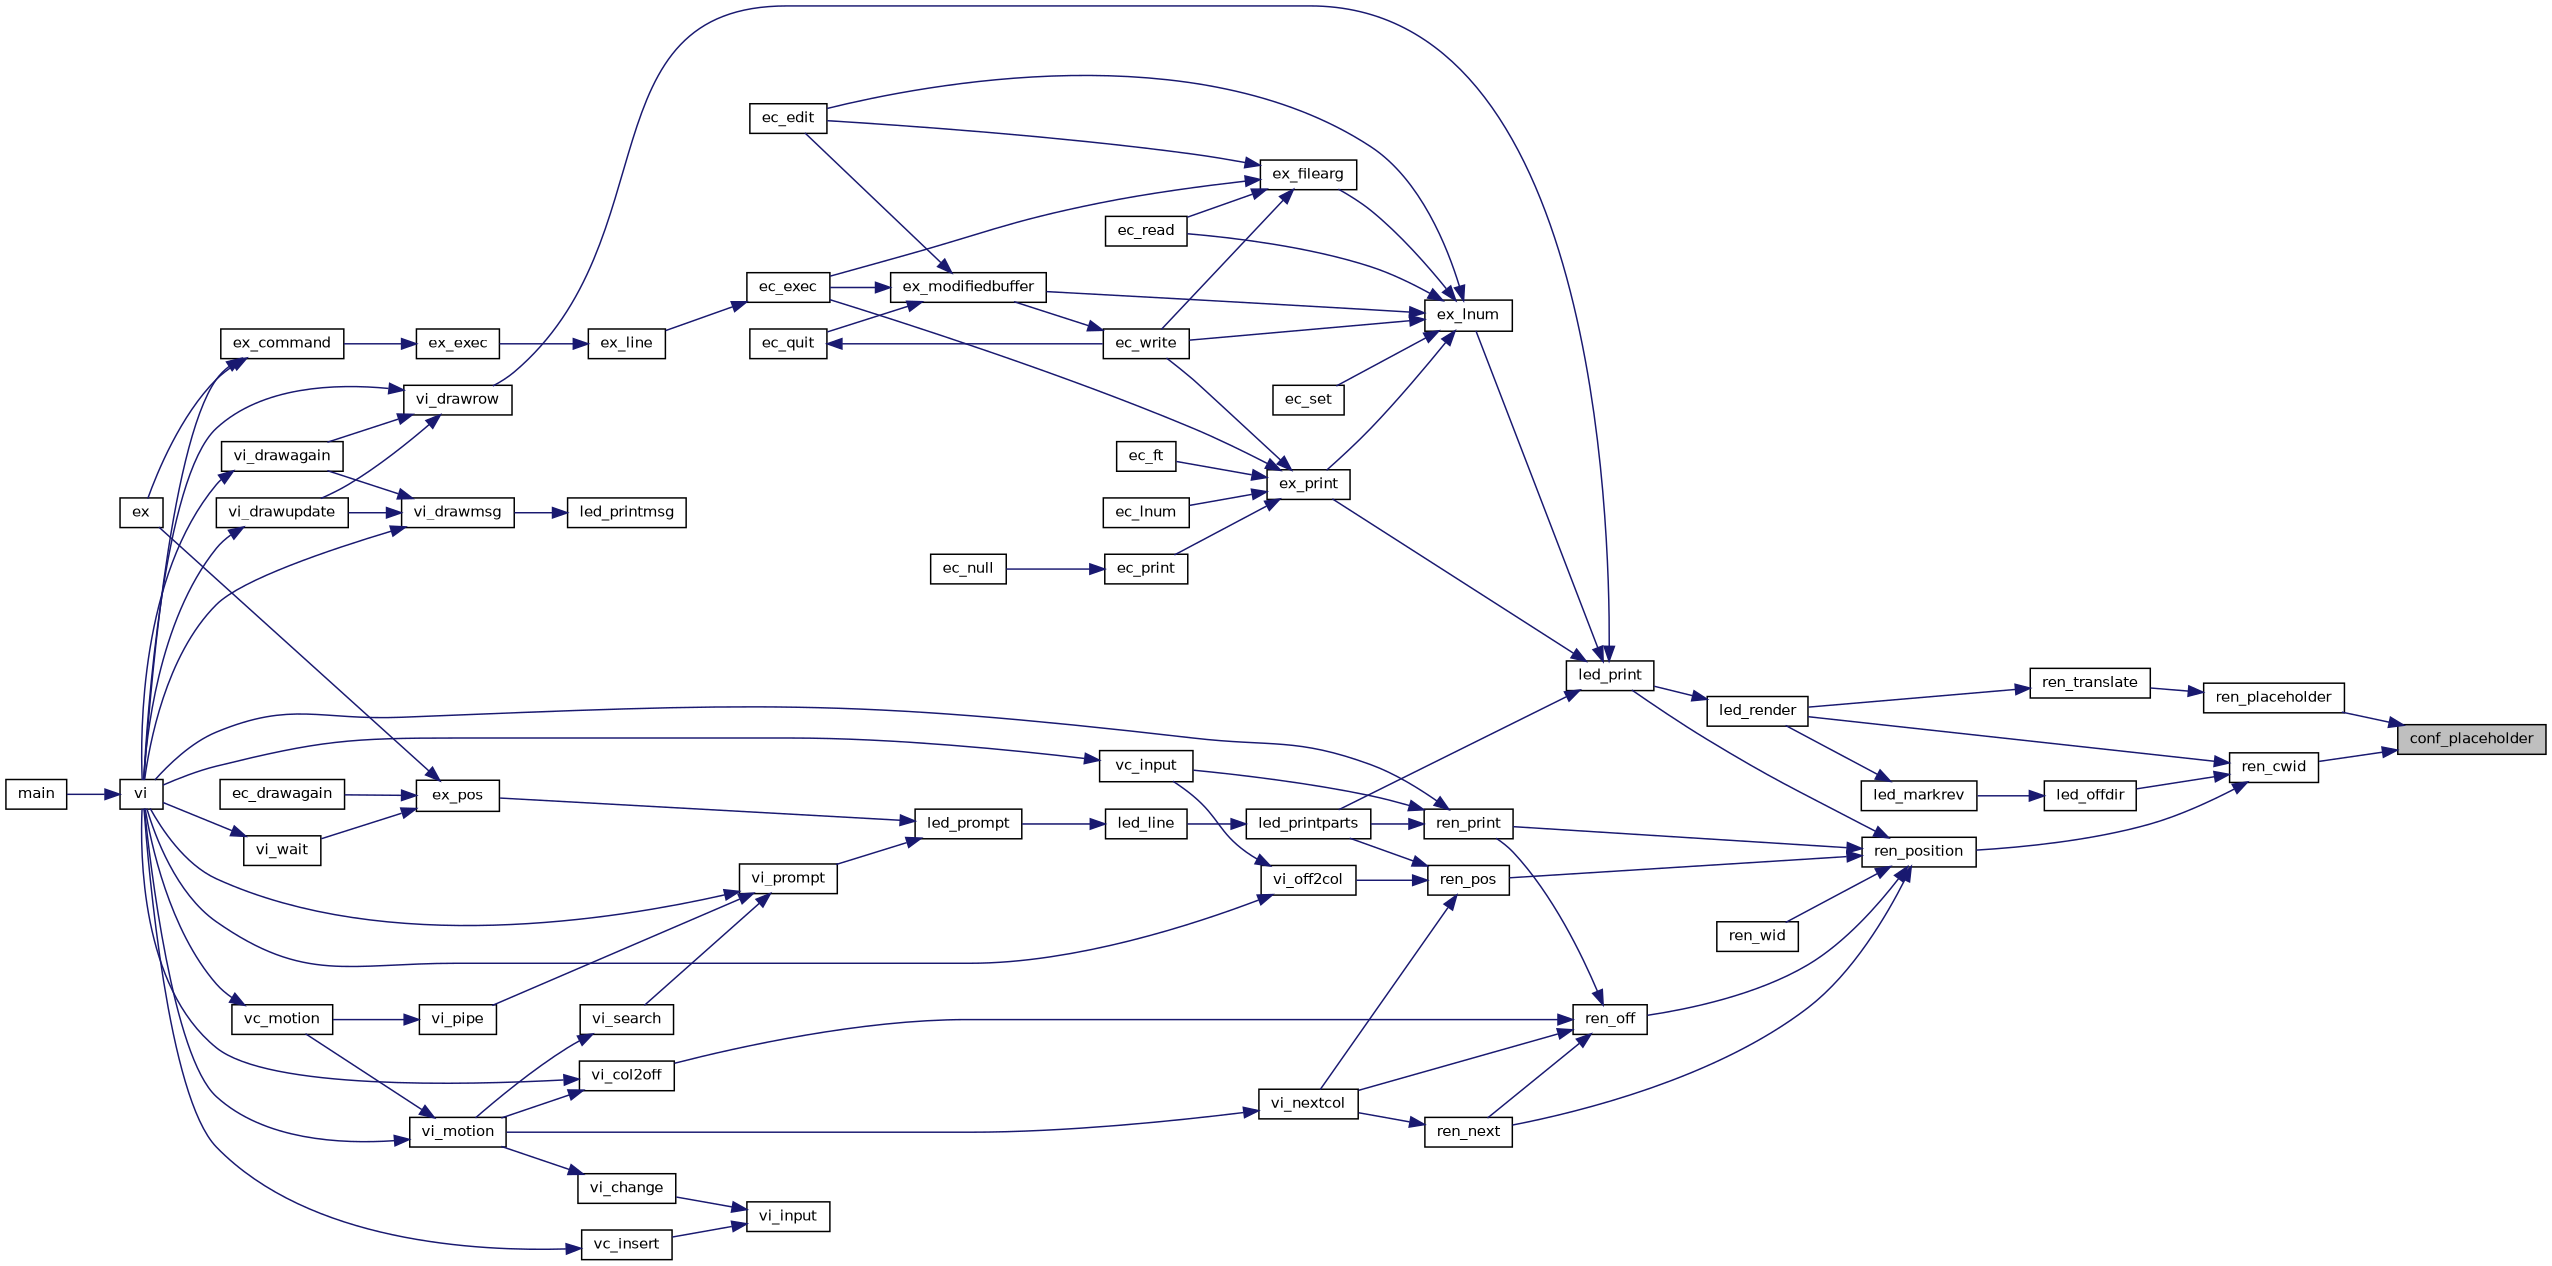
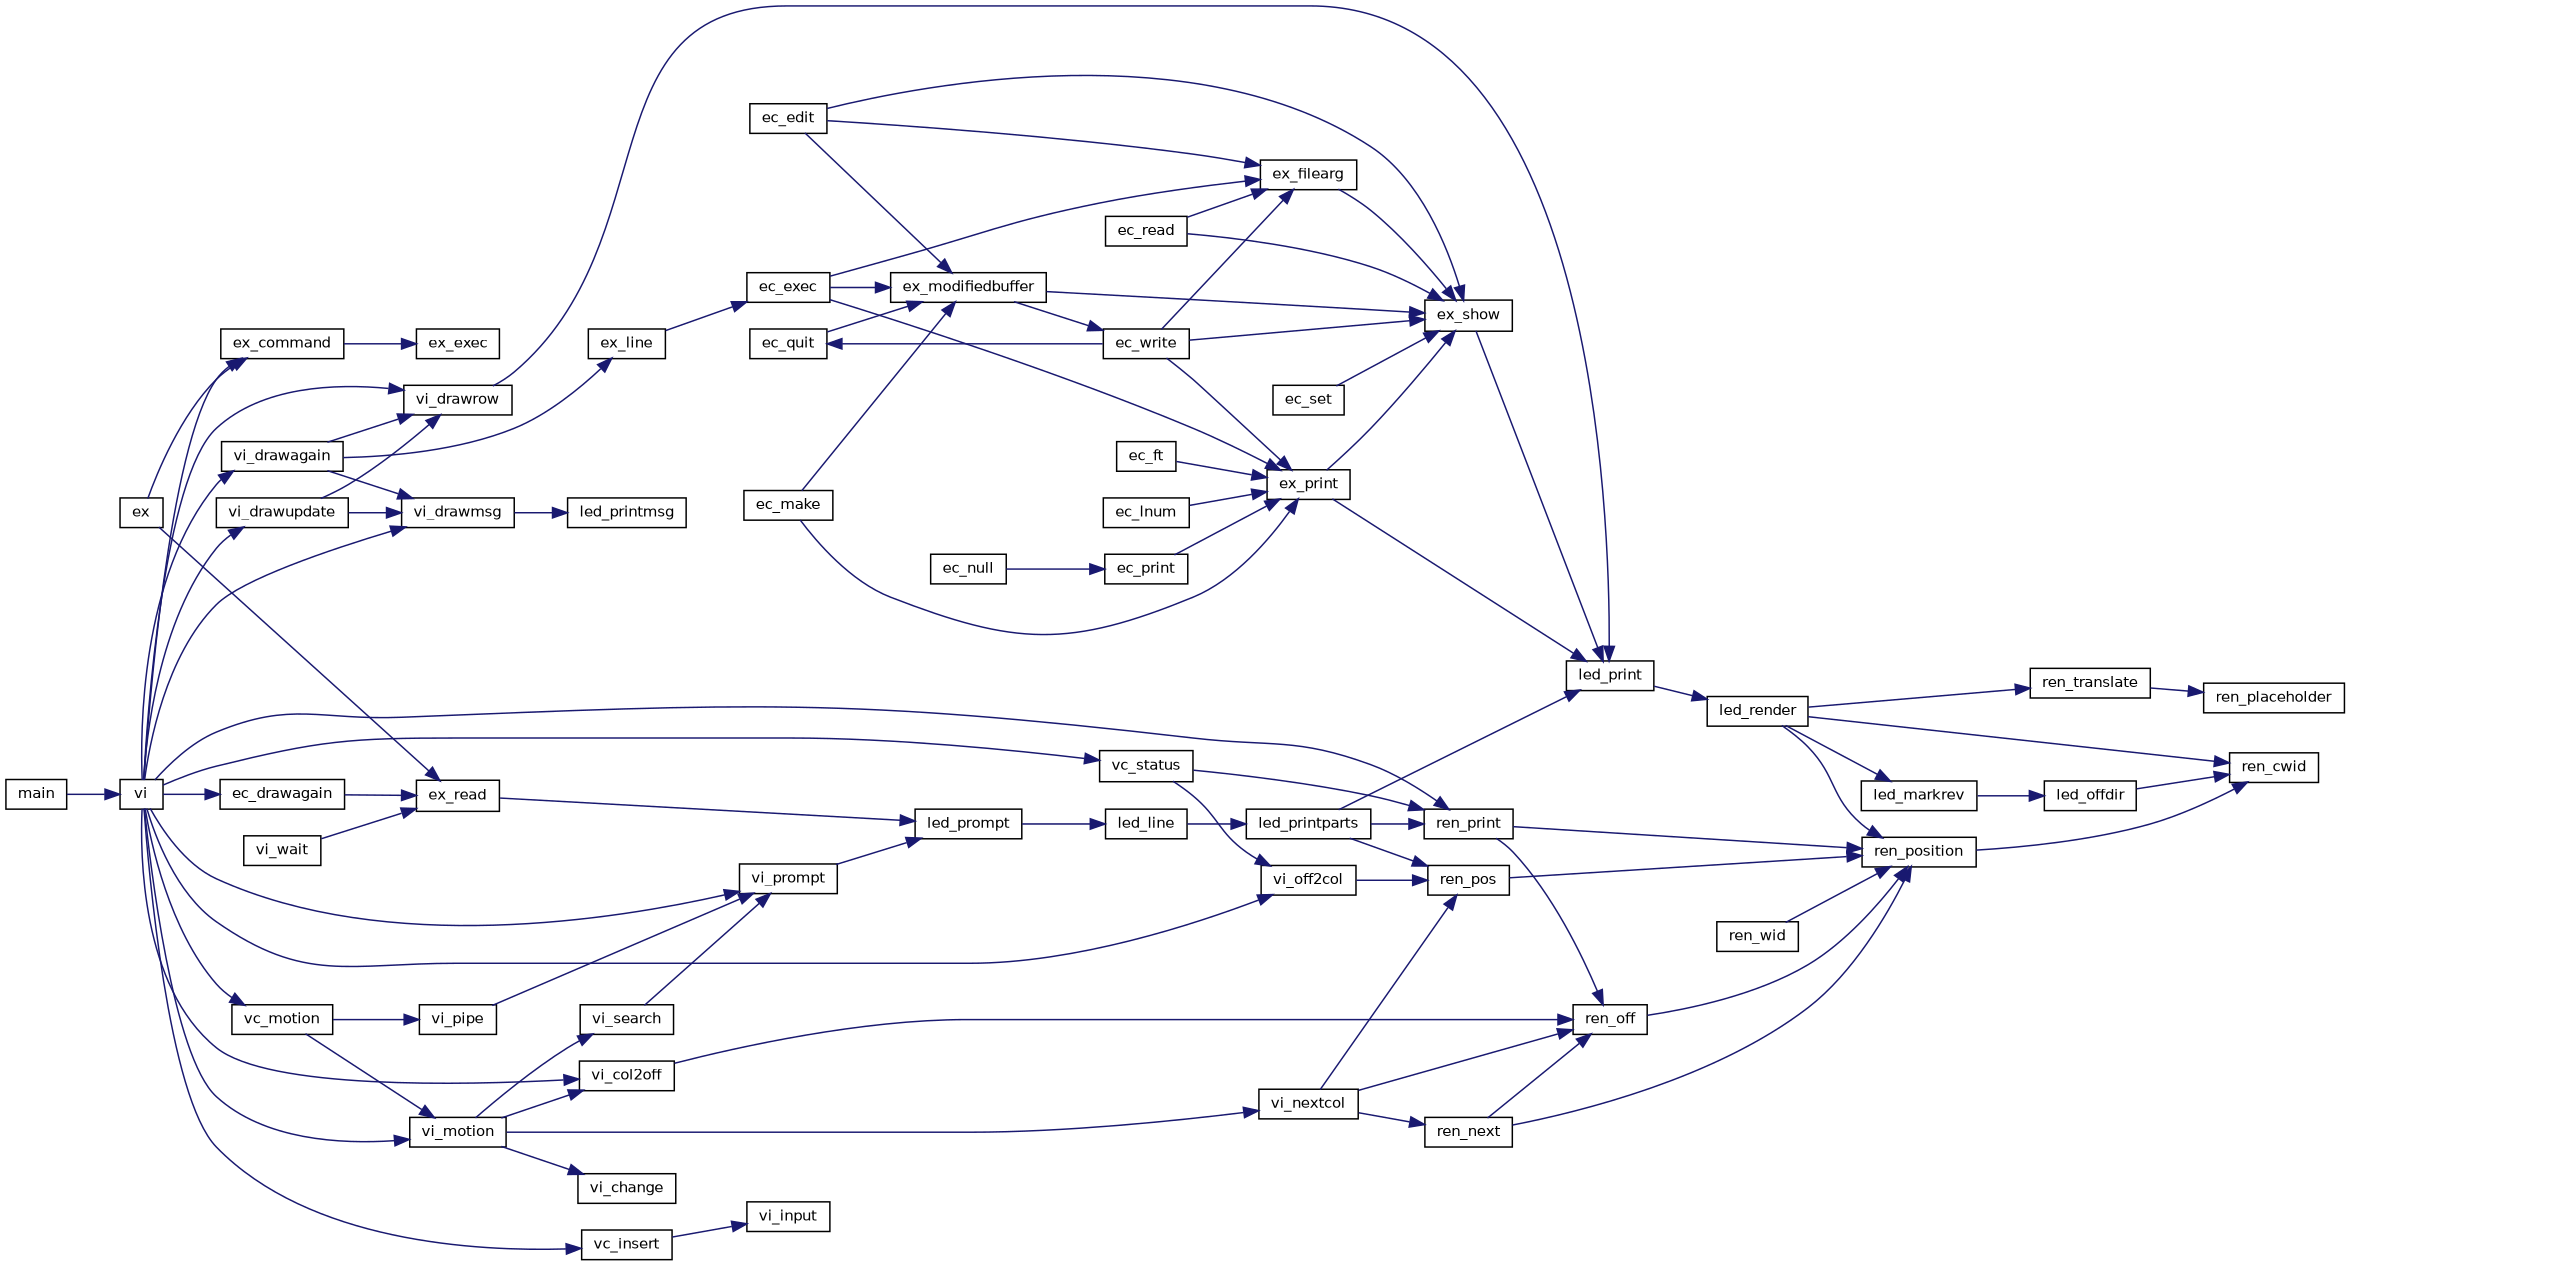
node "ex_lnum": label "ex_lnum" -> "ex_show"
edge "ex_exec" -> "ex_line": now "vi_drawagain" -> "ex_line"
node "ec_make": added
node "conf_placeholder": removed
edge "led_print" -> "ren_position": now "led_render" -> "ren_position"
node "vc_input": label "vc_input" -> "vc_status"
node "ex_pos": label "ex_pos" -> "ex_read"
edge "vi" -> "vi_wait": now "vi" -> "ec_drawagain"
edge "vi_change" -> "vi_input": removed
